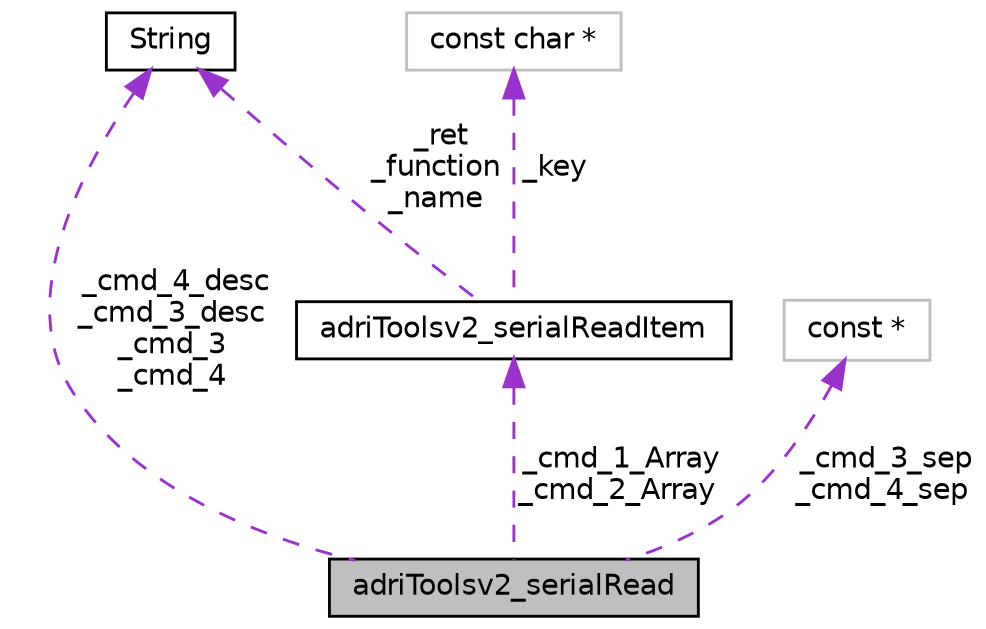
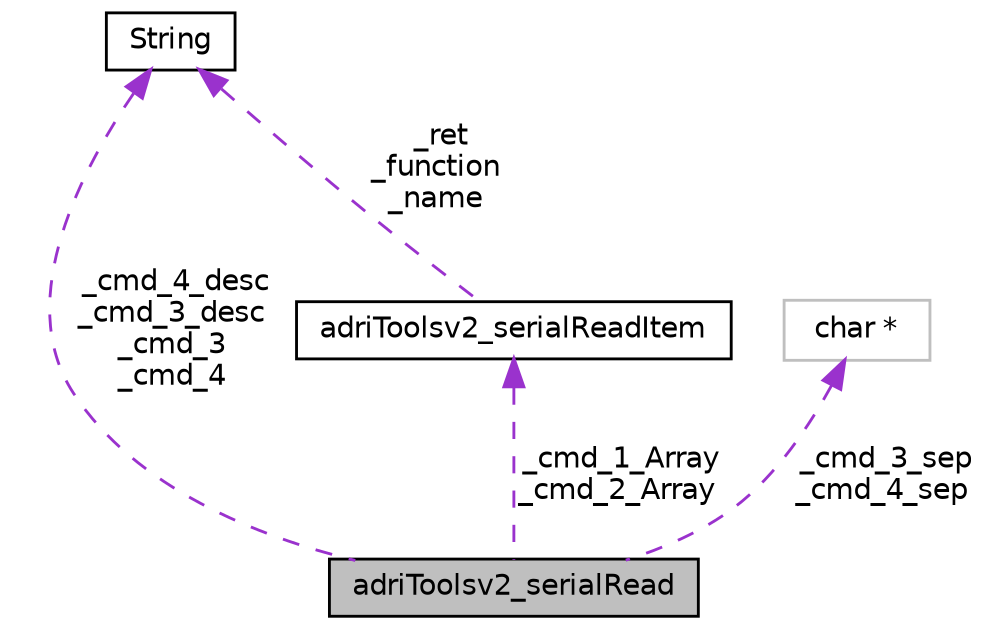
node "const char *": removed
node "const *": label "const *" -> "char *"
